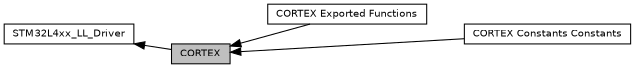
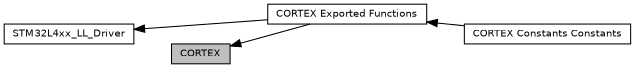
edge "CORTEX Constants Constants" -> "CORTEX": now "CORTEX Constants Constants" -> "CORTEX Exported Functions"
edge "CORTEX" -> "STM32L4xx_LL_Driver": now "CORTEX Exported Functions" -> "STM32L4xx_LL_Driver"
